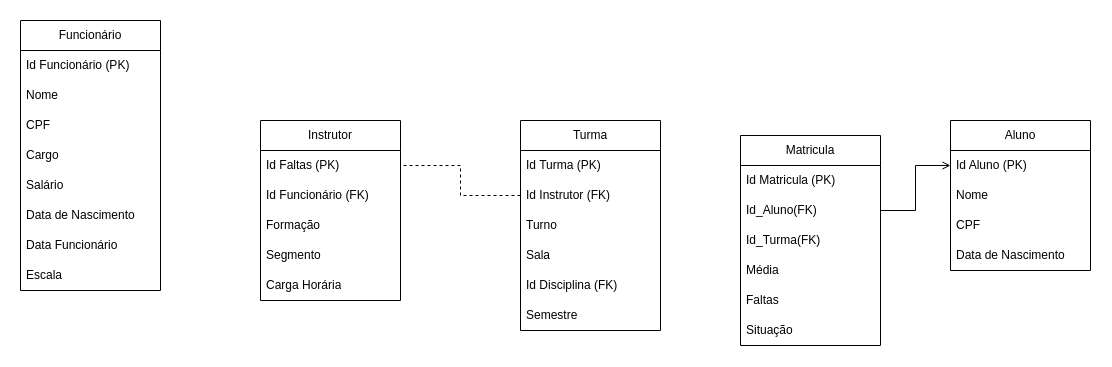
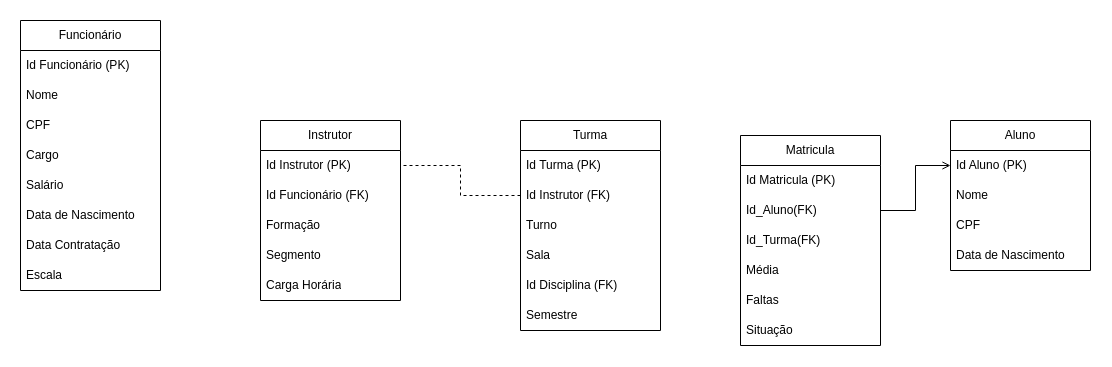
node "Id Faltas (PK)": label "Id Faltas (PK)" -> "Id Instrutor (PK)"
node "Data Funcionário": label "Data Funcionário" -> "Data Contratação"
